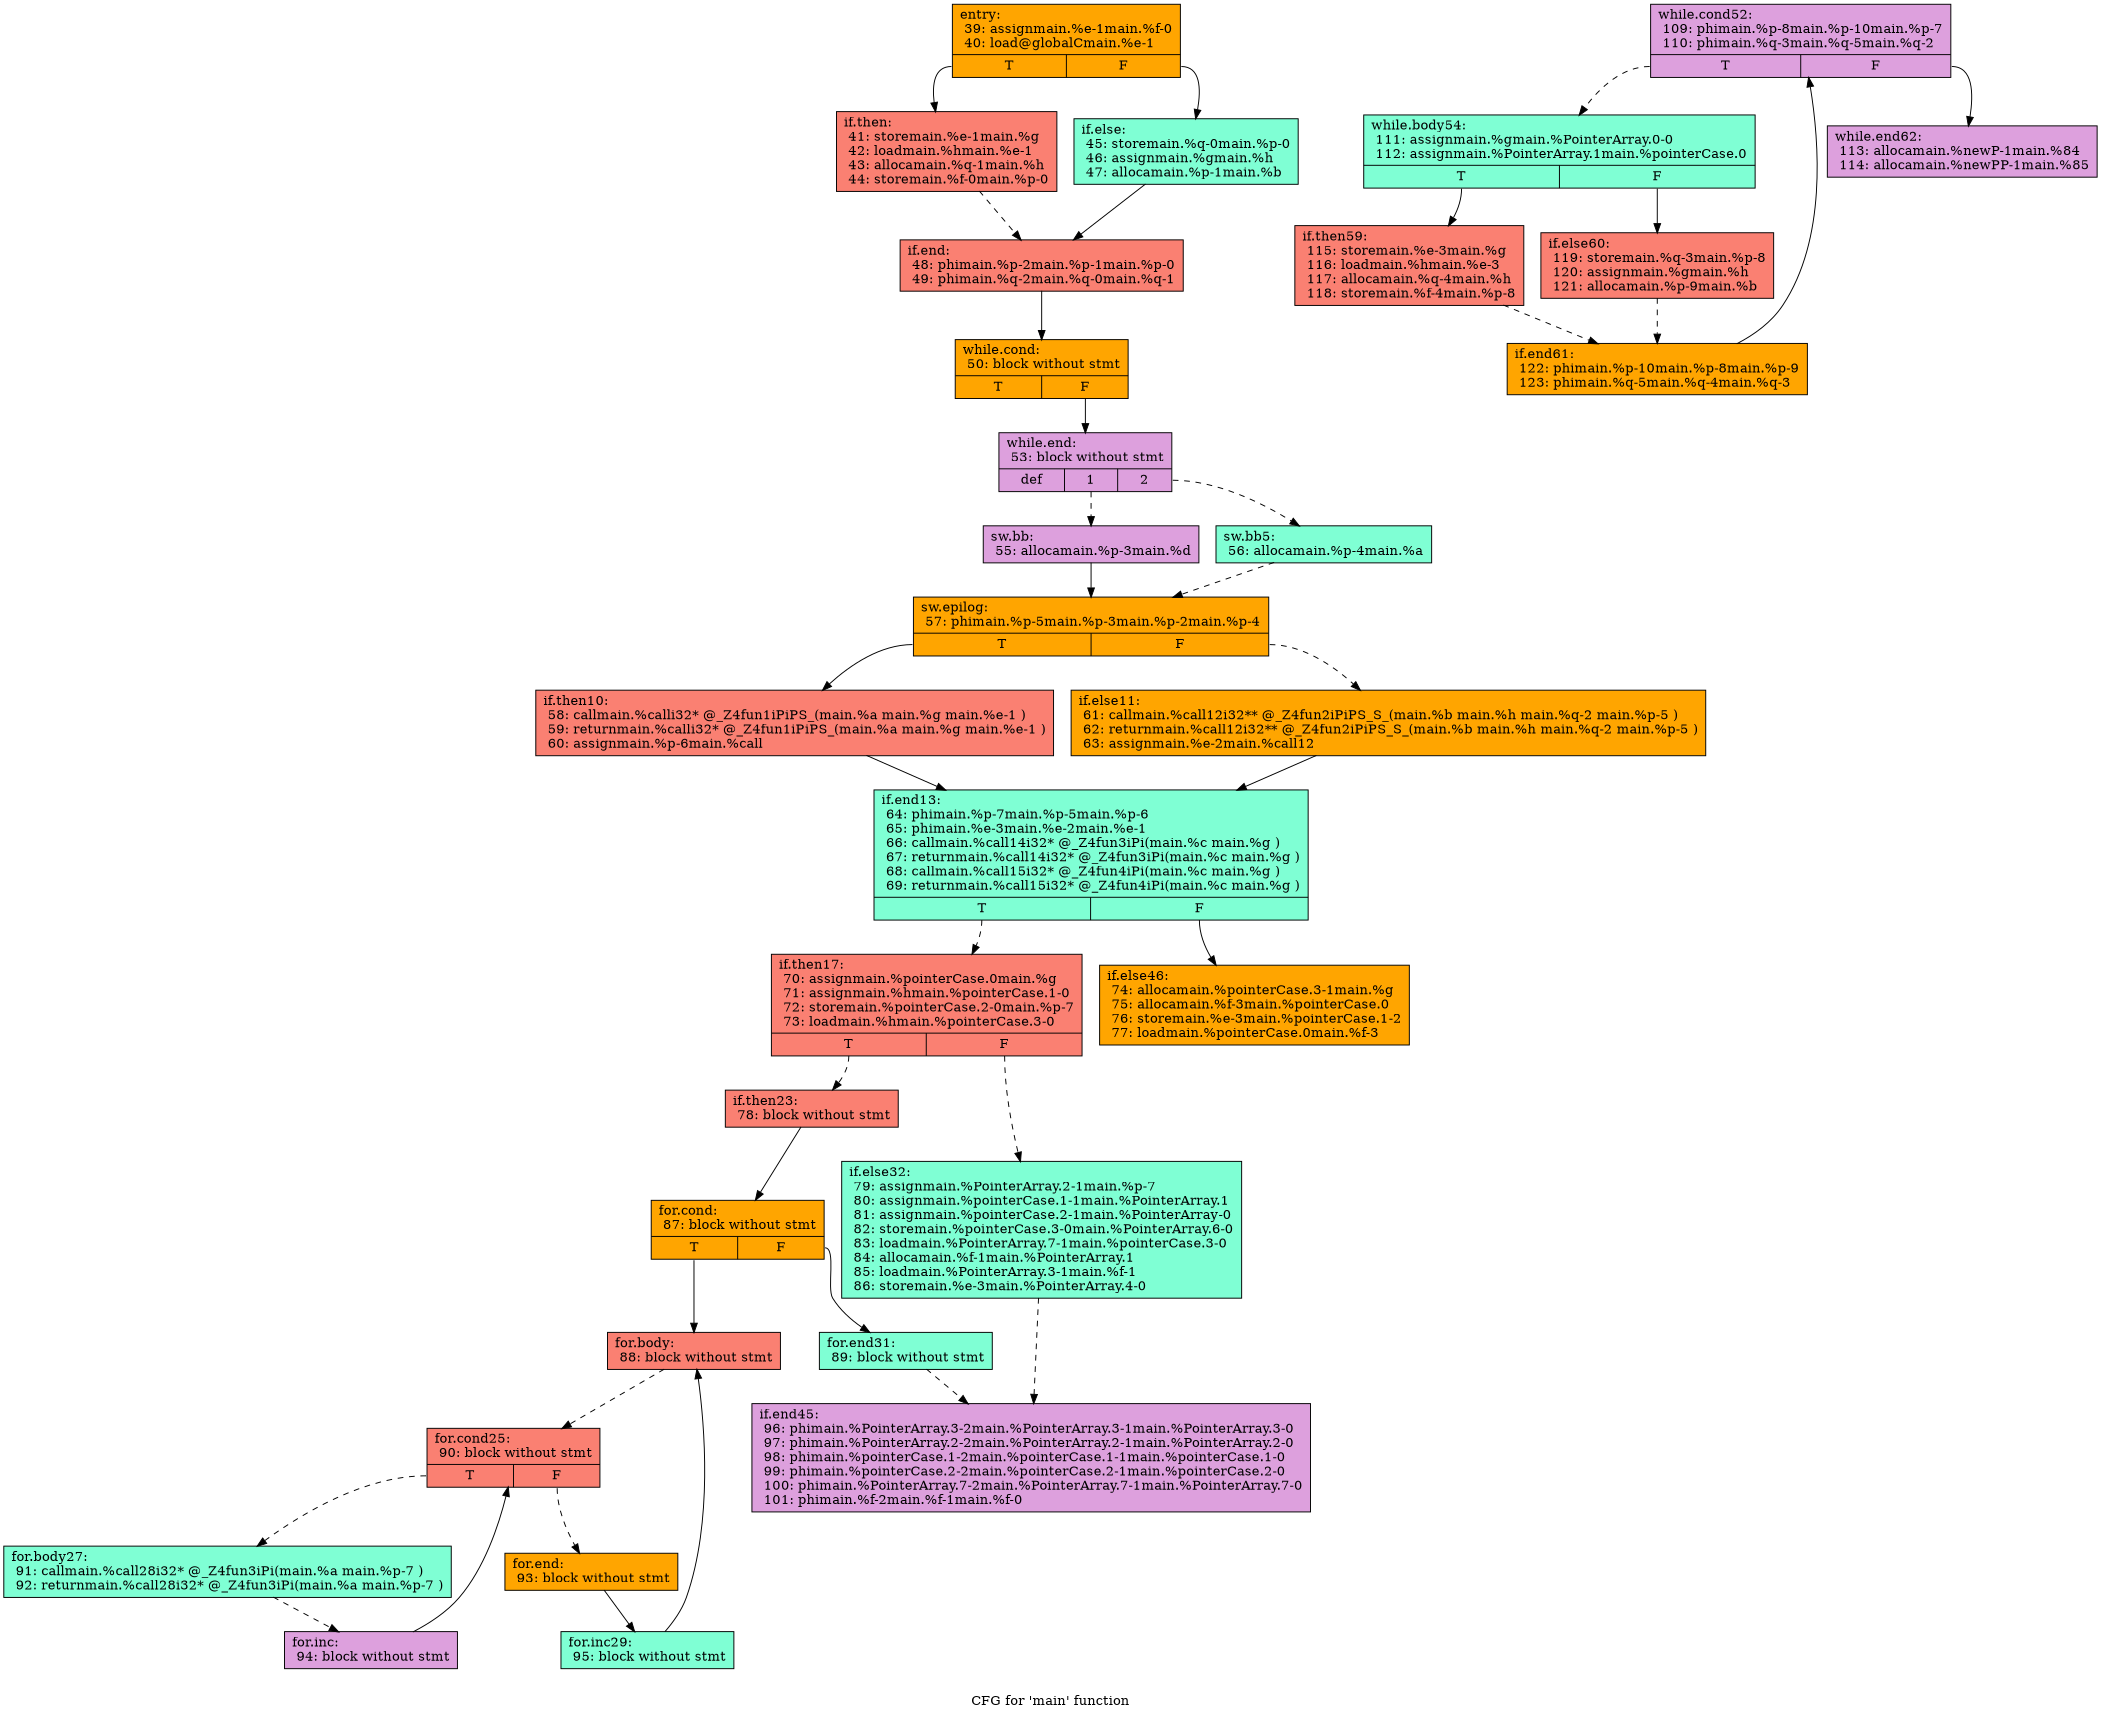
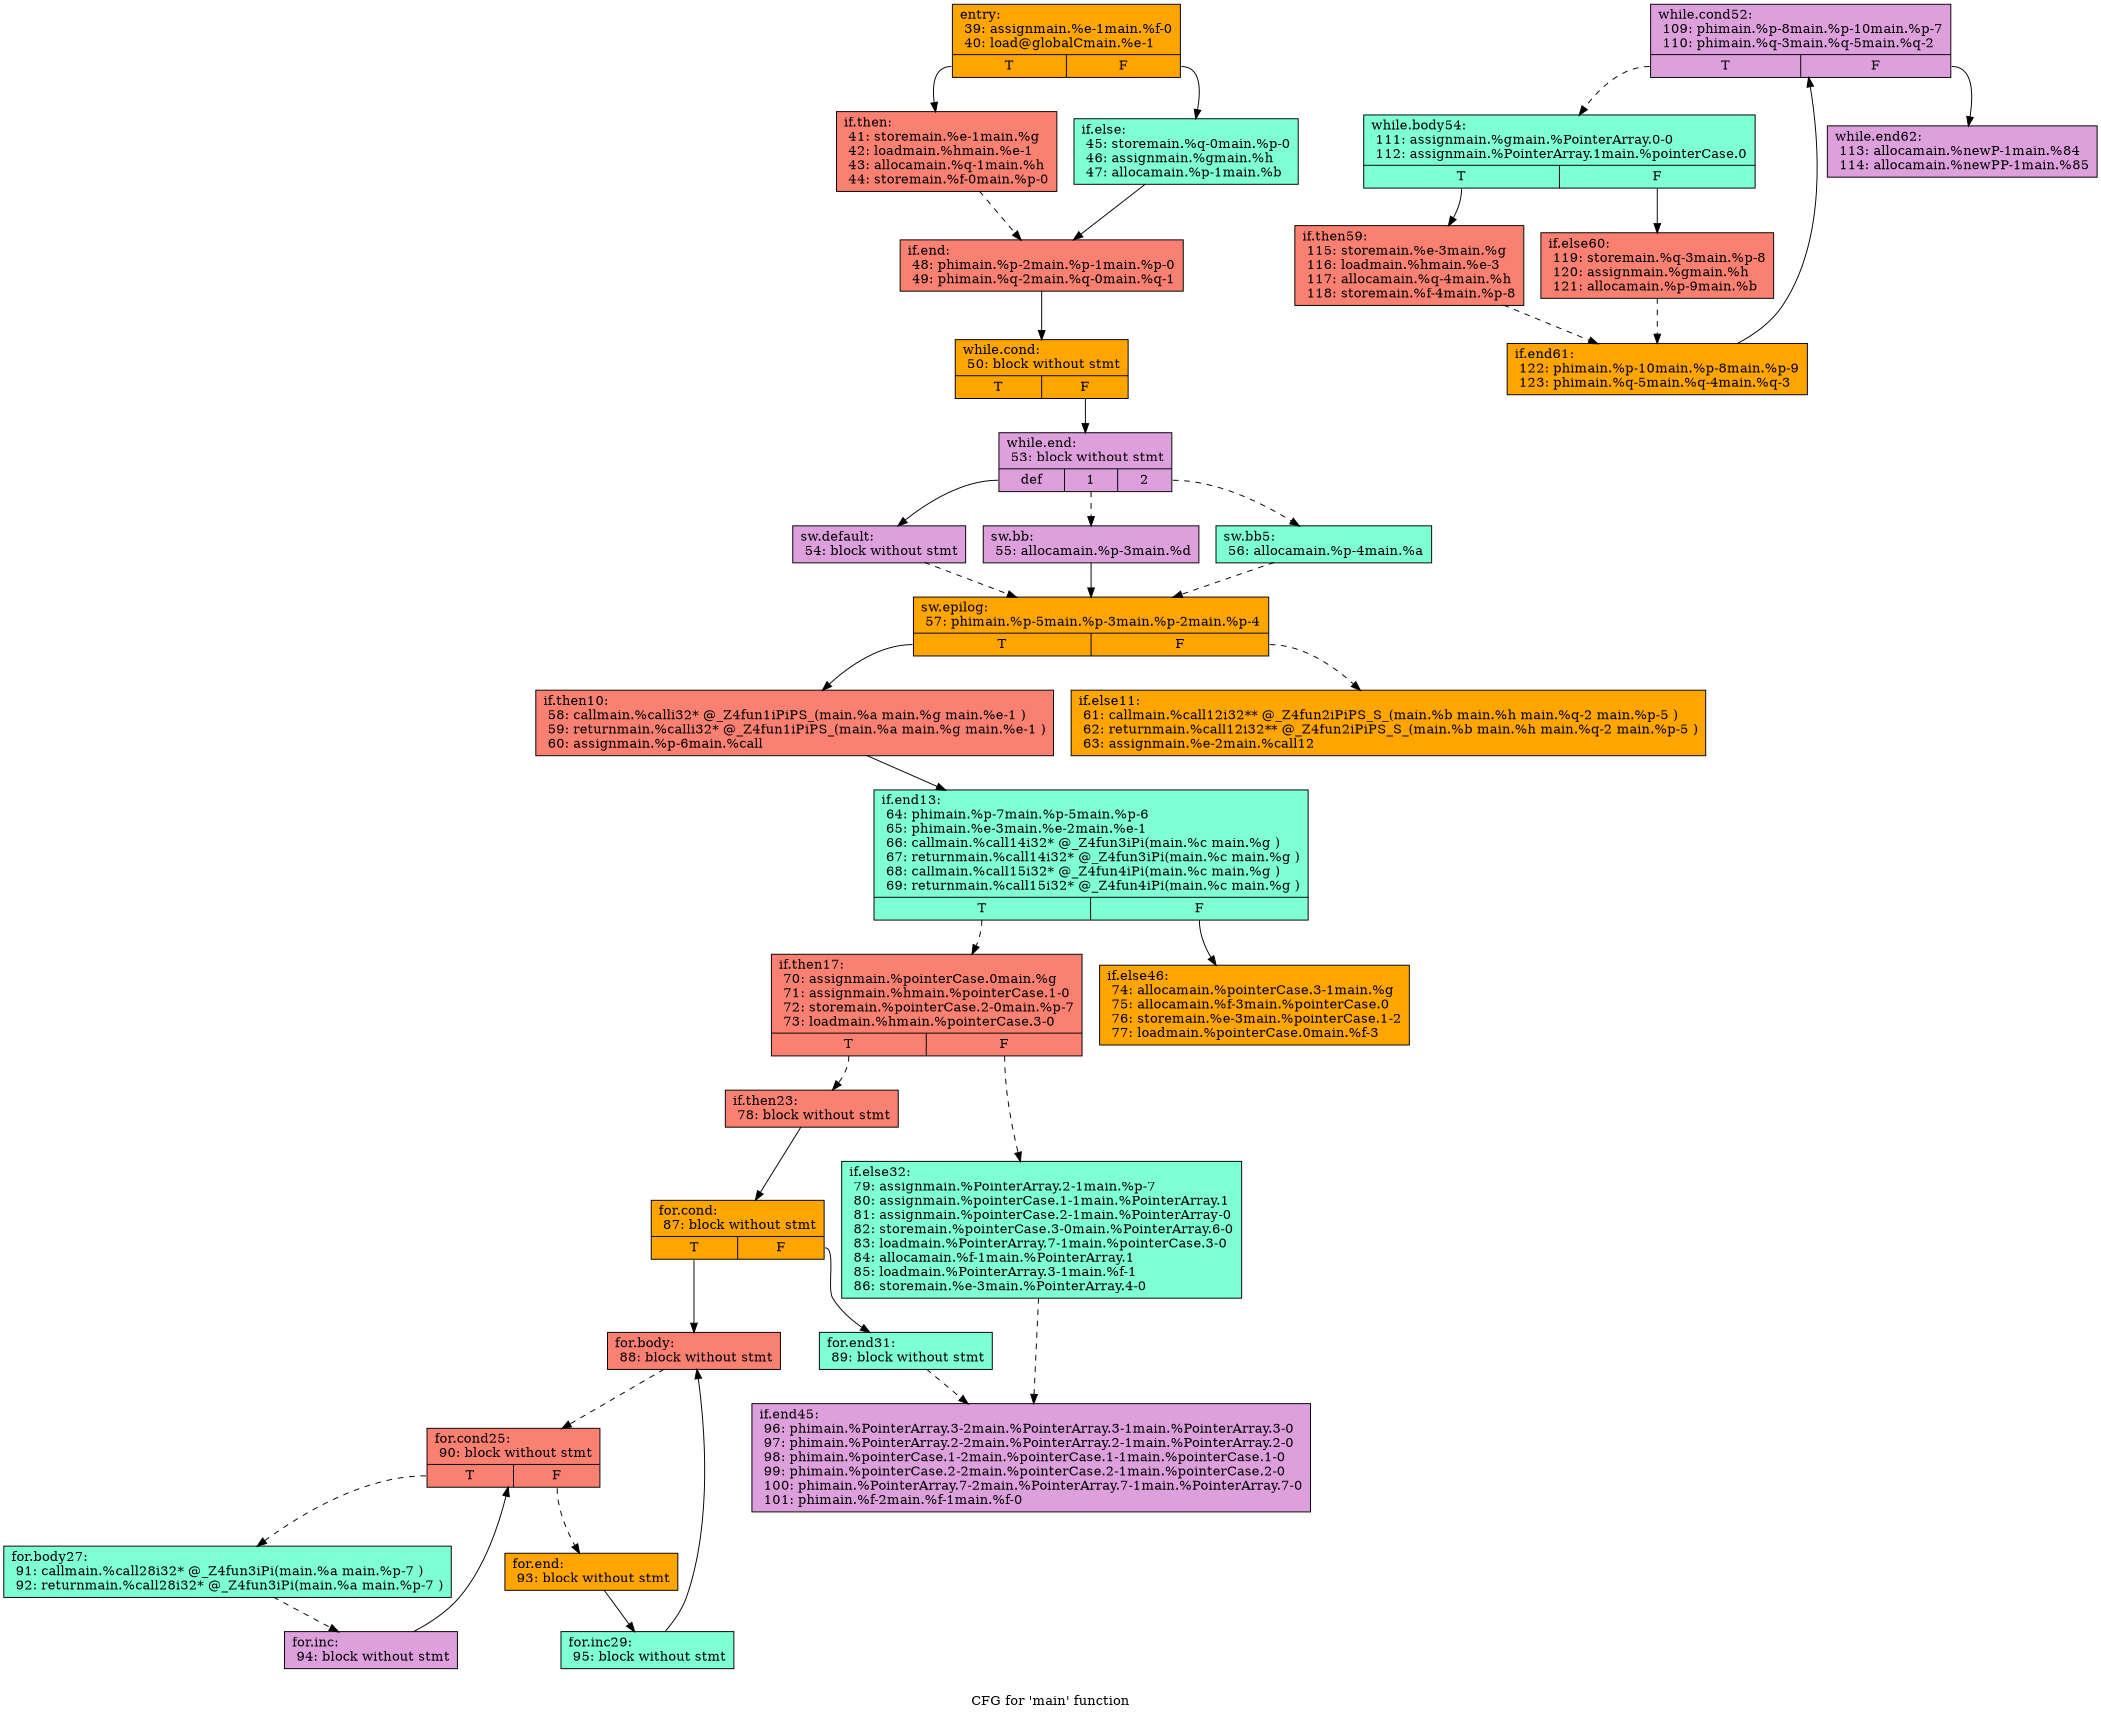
node "sw.default:": added
edge "if.else11:" -> "if.end13:": removed
